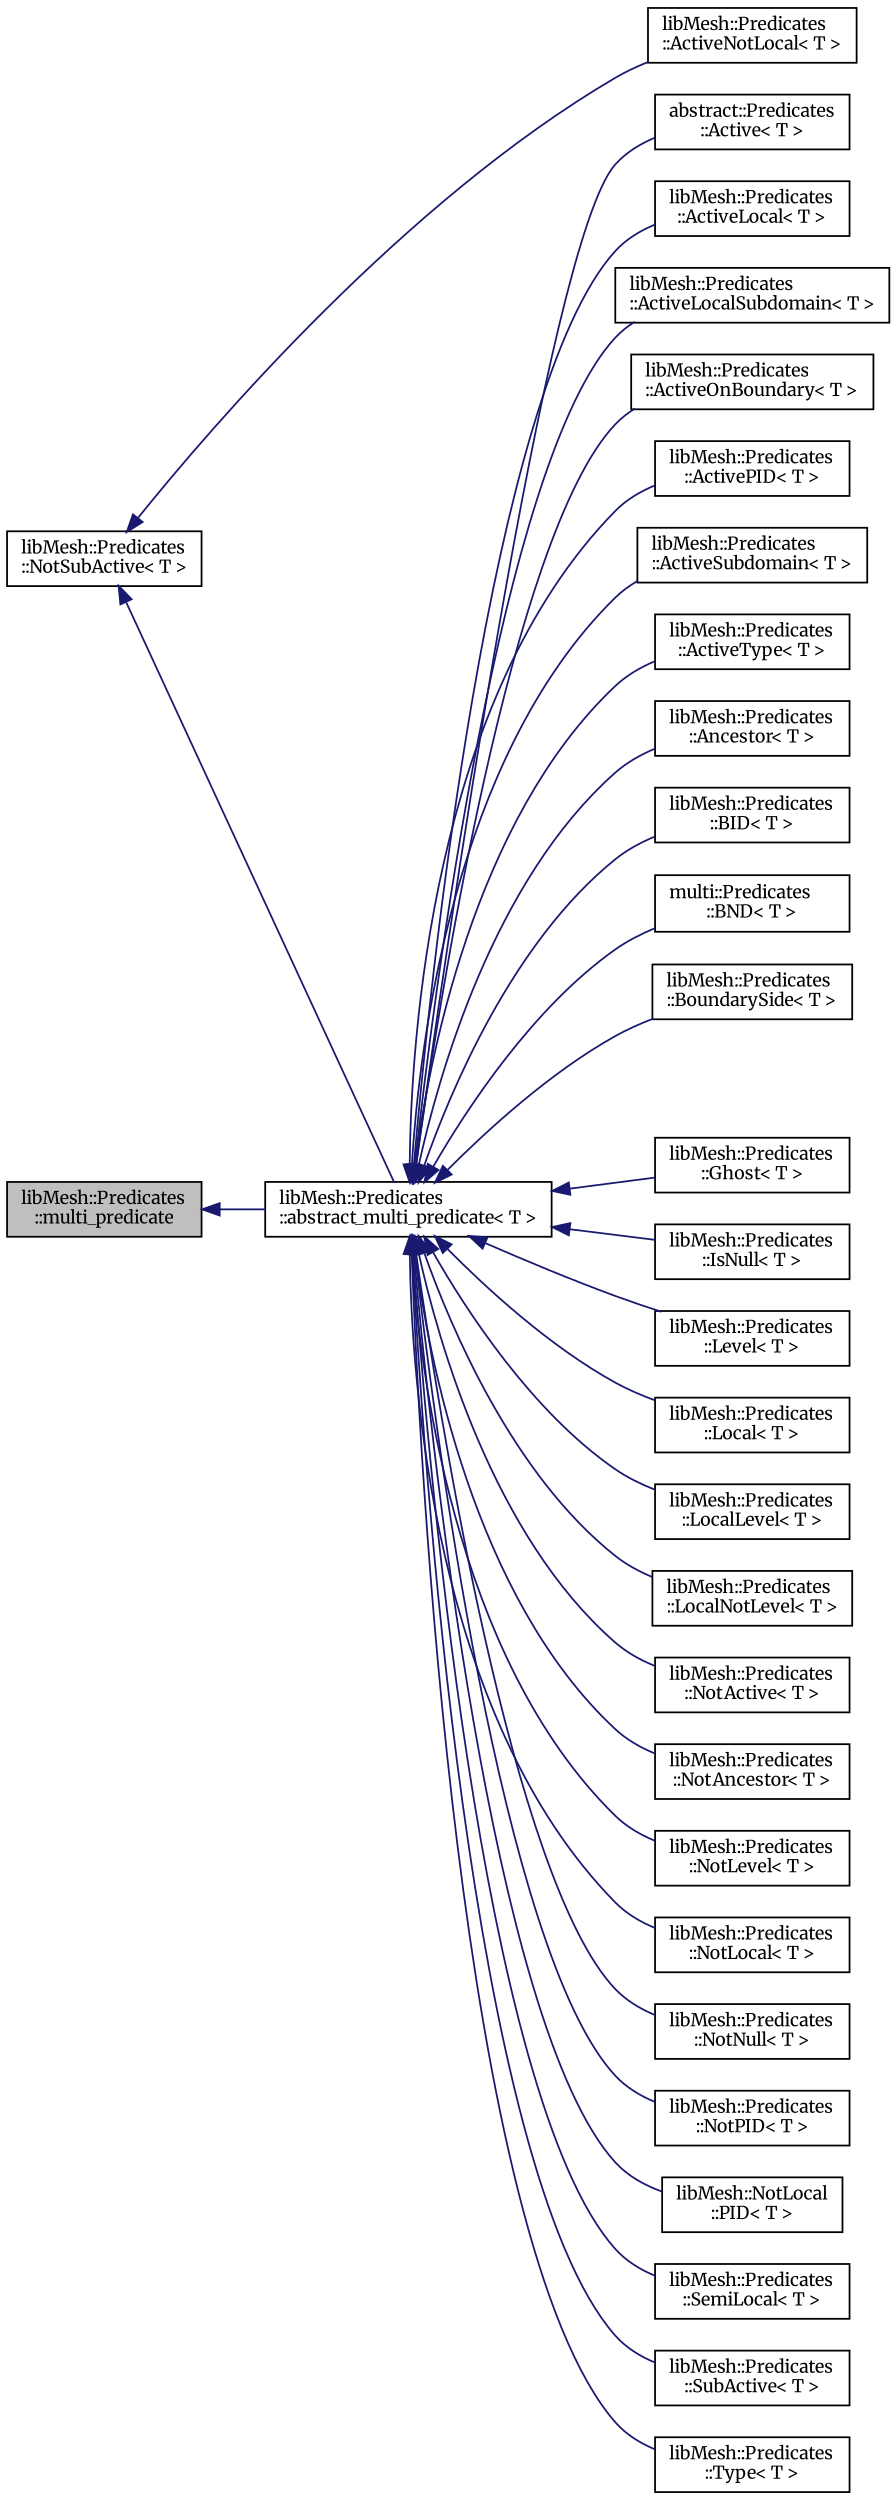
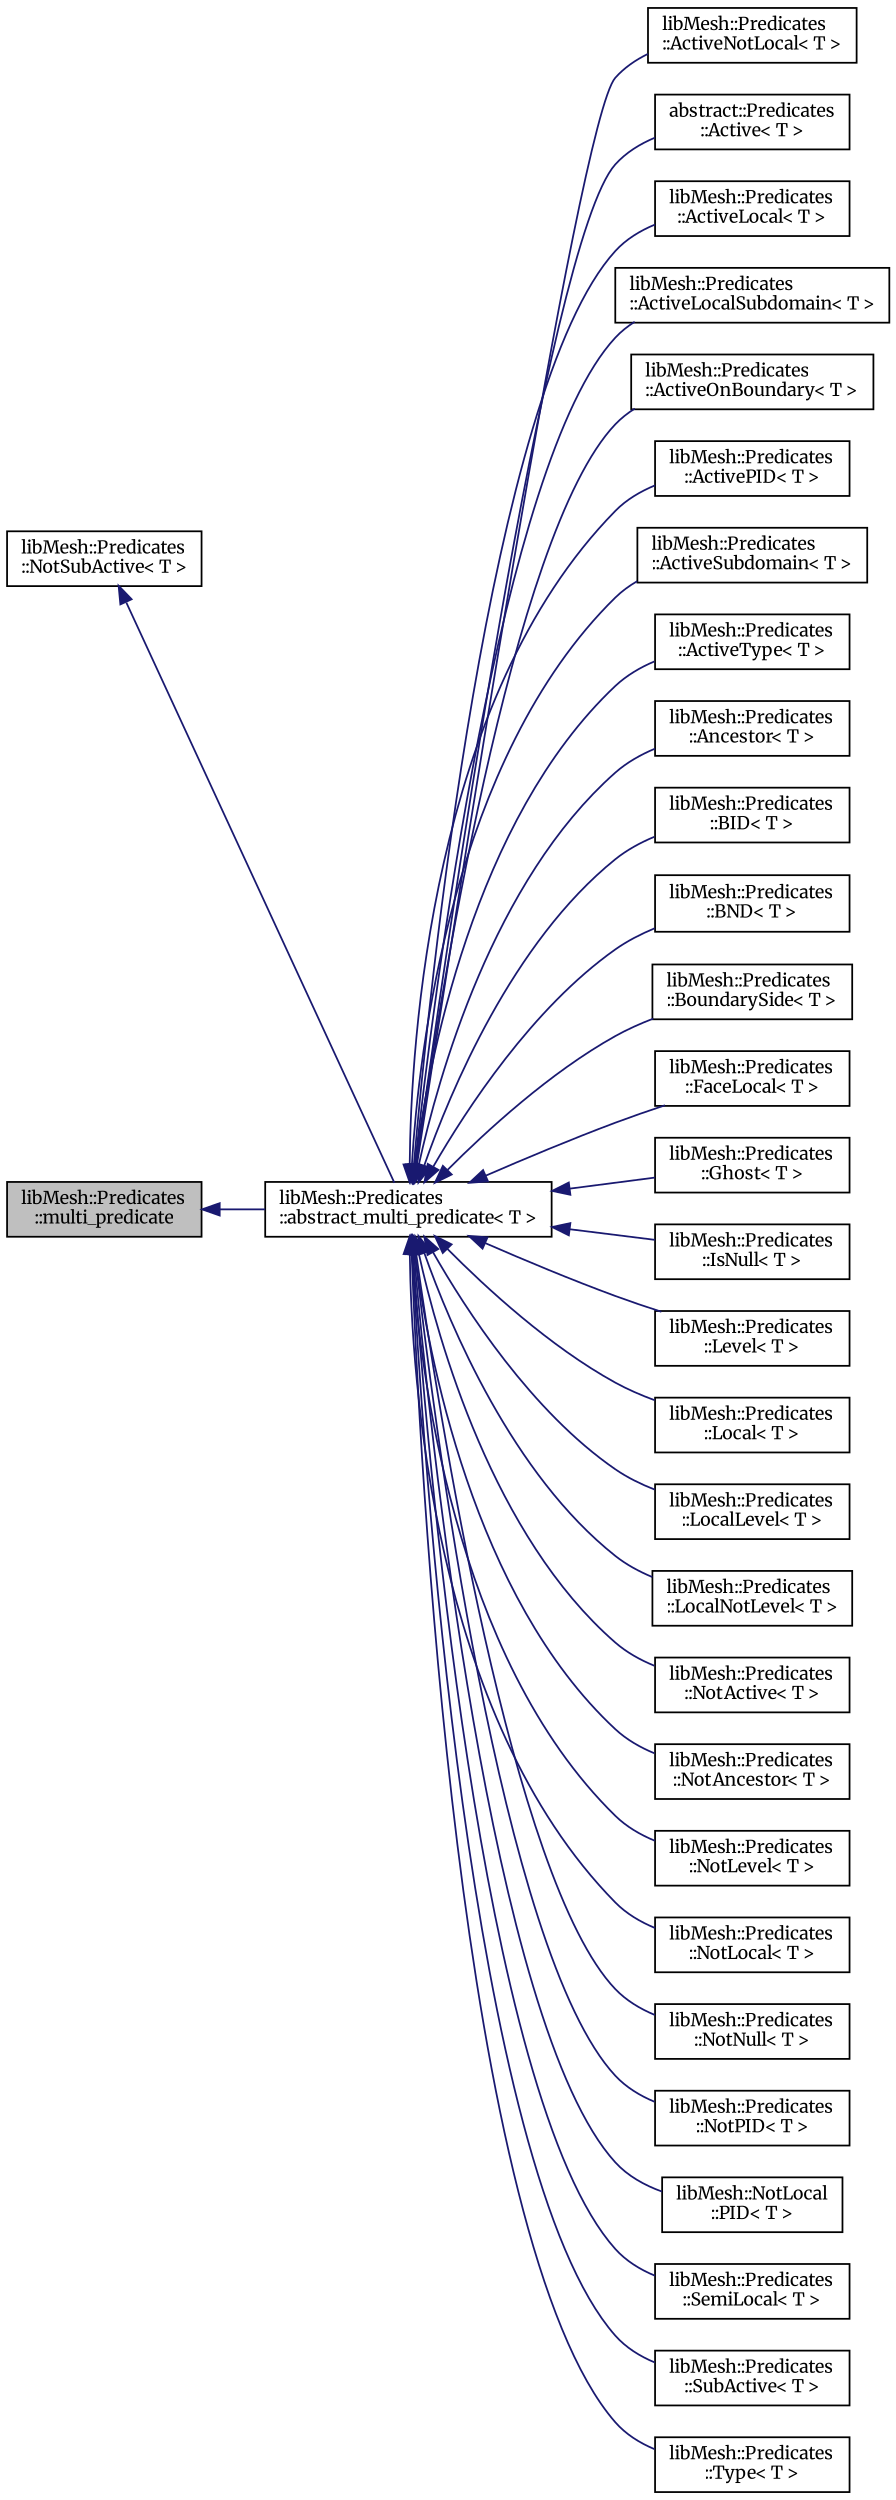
edge "libMesh::Predicates ::ActiveNotLocal< T >" -> "libMesh::Predicates ::NotSubActive< T >": now "libMesh::Predicates ::ActiveNotLocal< T >" -> "libMesh::Predicates ::abstract_multi_predicate< T >"
node "multi::Predicates ::BND< T >": label "multi::Predicates ::BND< T >" -> "libMesh::Predicates ::BND< T >"
node "libMesh::Predicates ::FaceLocal< T >": added
